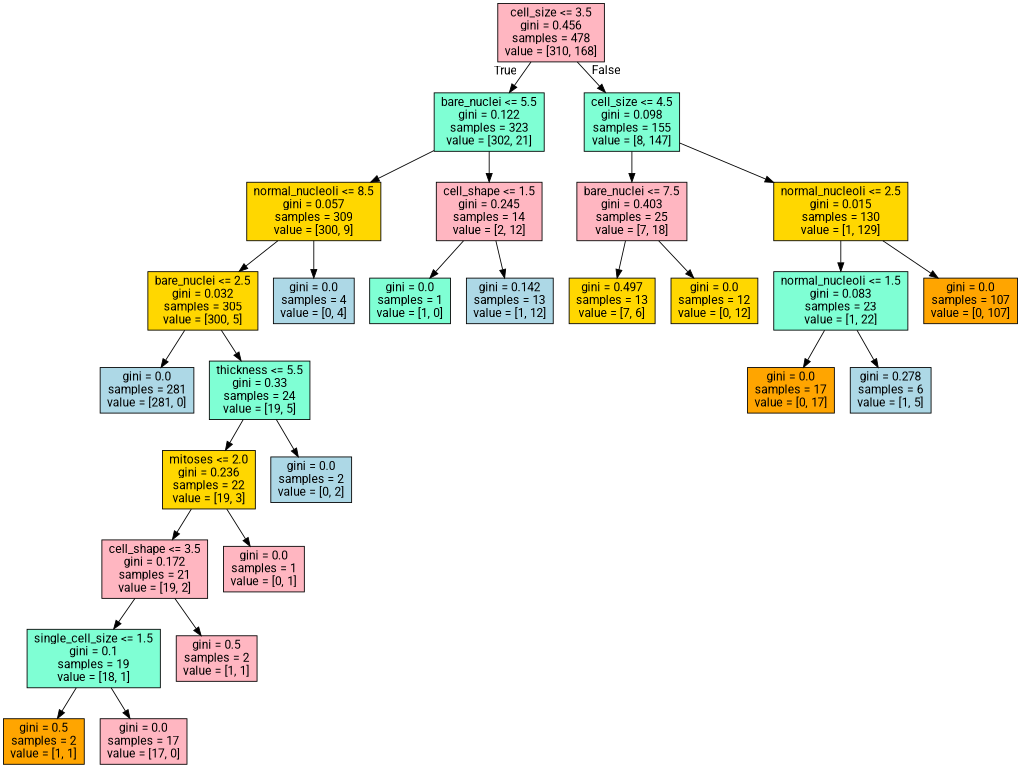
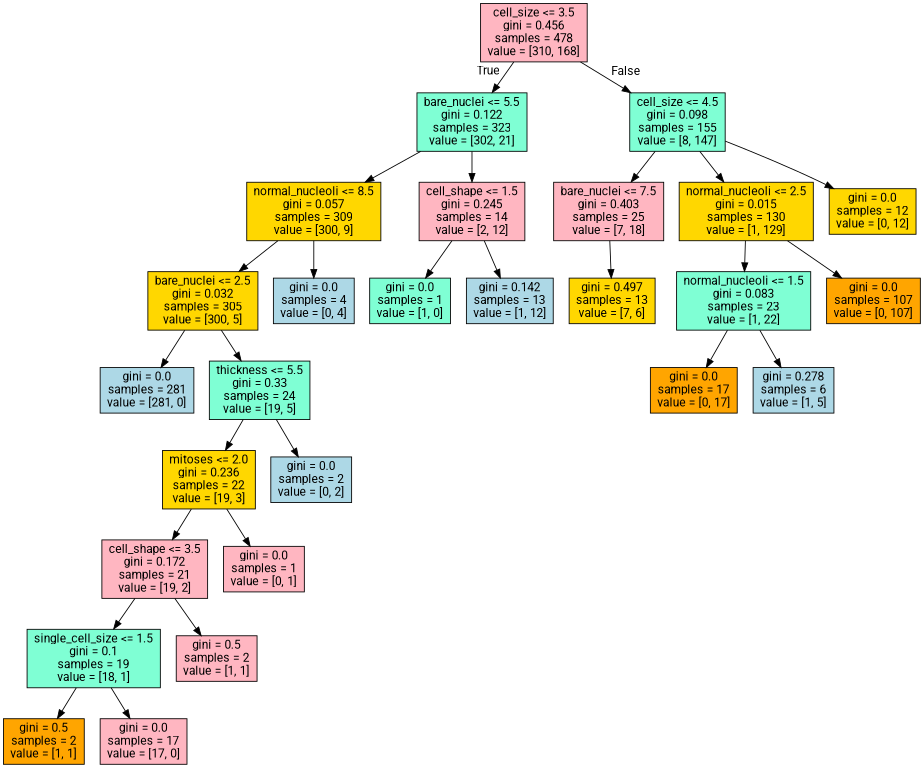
edge "bare_nuclei <= 7.5 gini = 0.403 samples = 25 value = [7, 18]" -> "gini = 0.0 samples = 12 value = [0, 12]": now "cell_size <= 4.5 gini = 0.098 samples = 155 value = [8, 147]" -> "gini = 0.0 samples = 12 value = [0, 12]"
